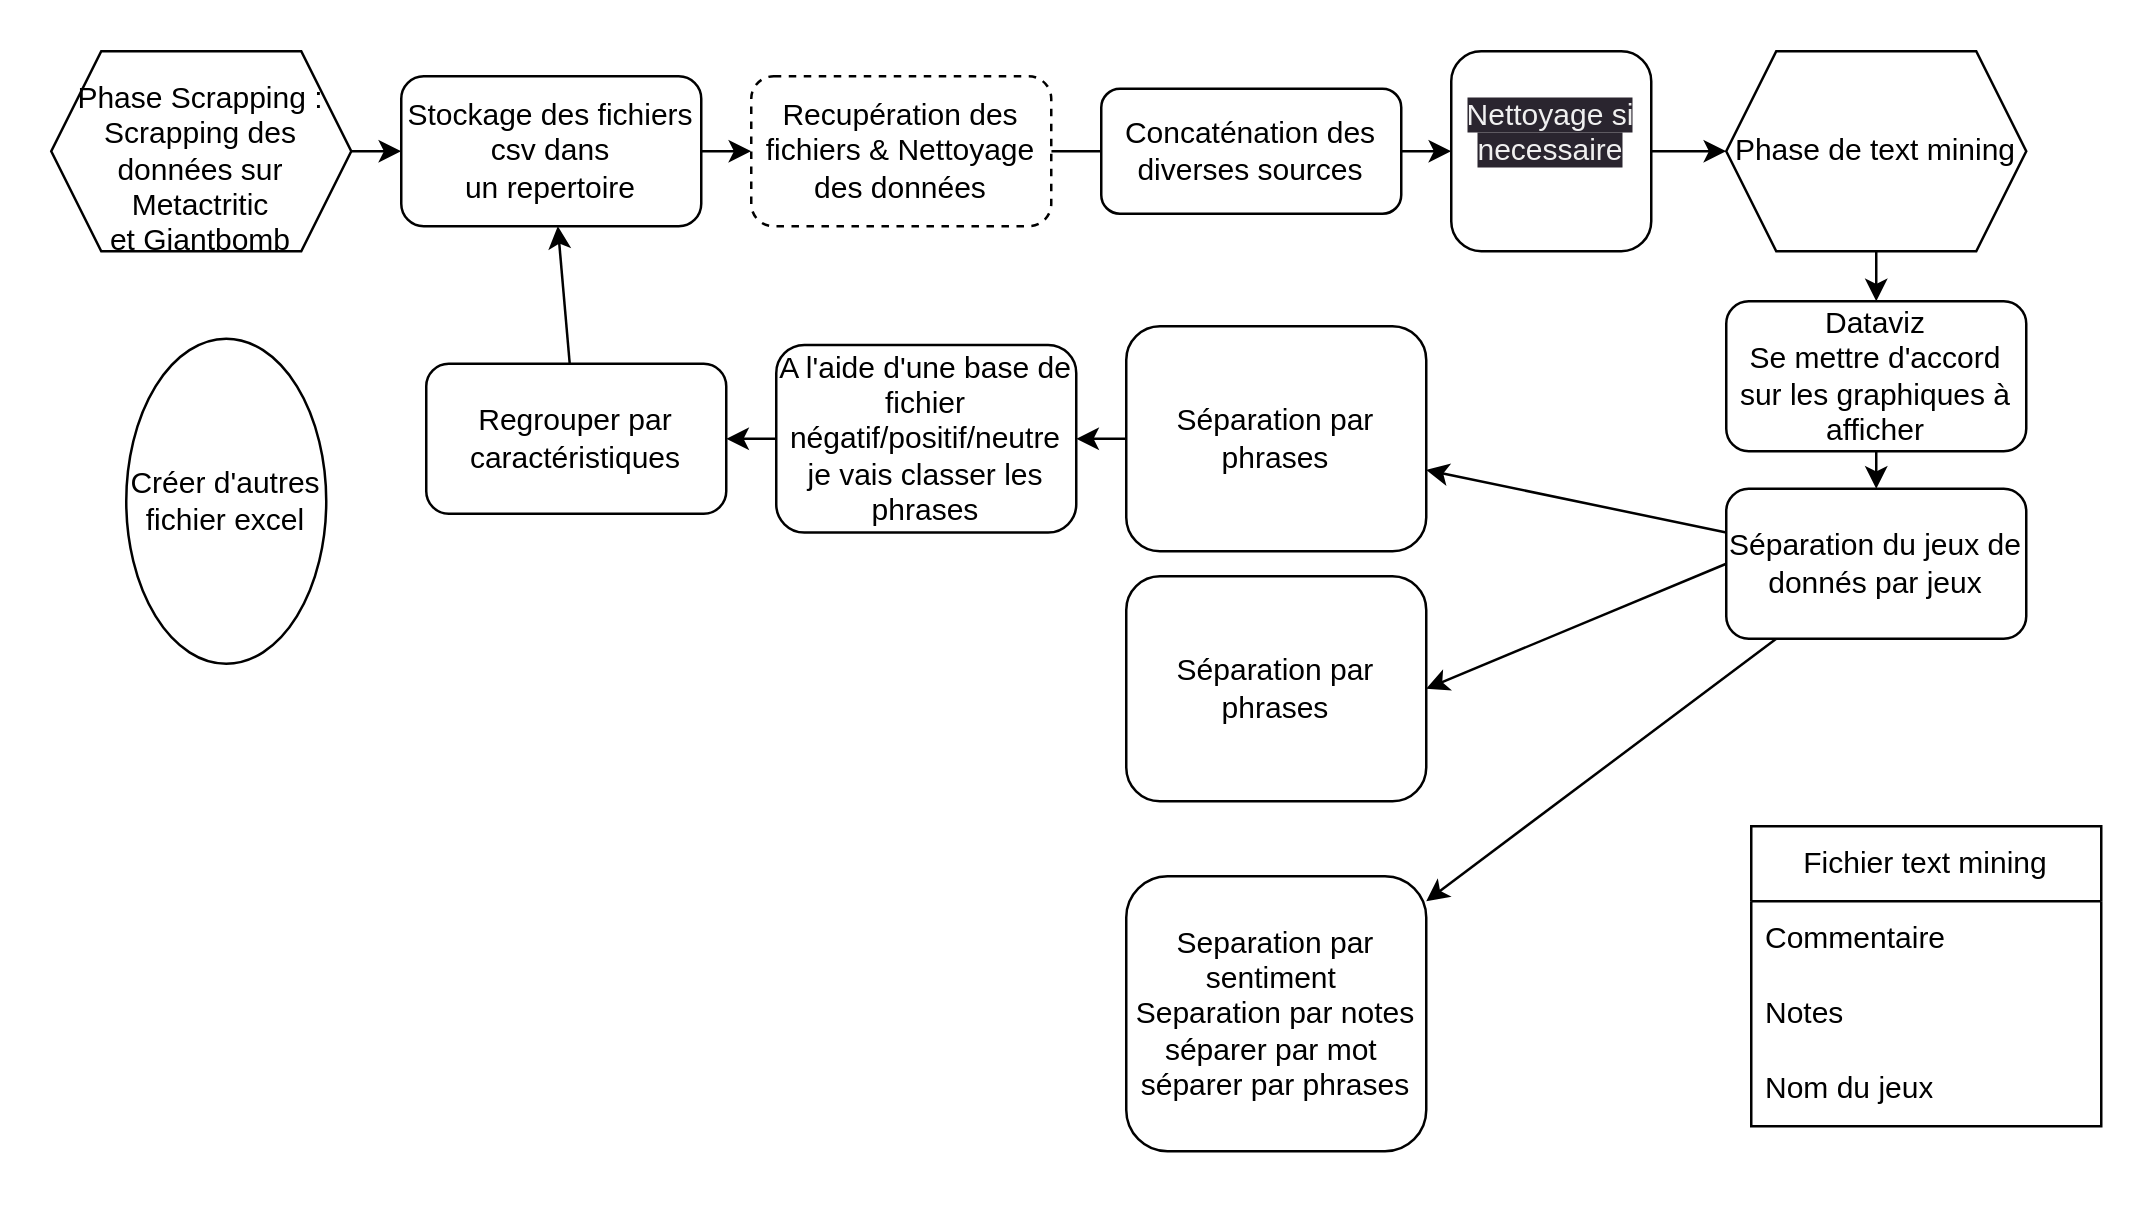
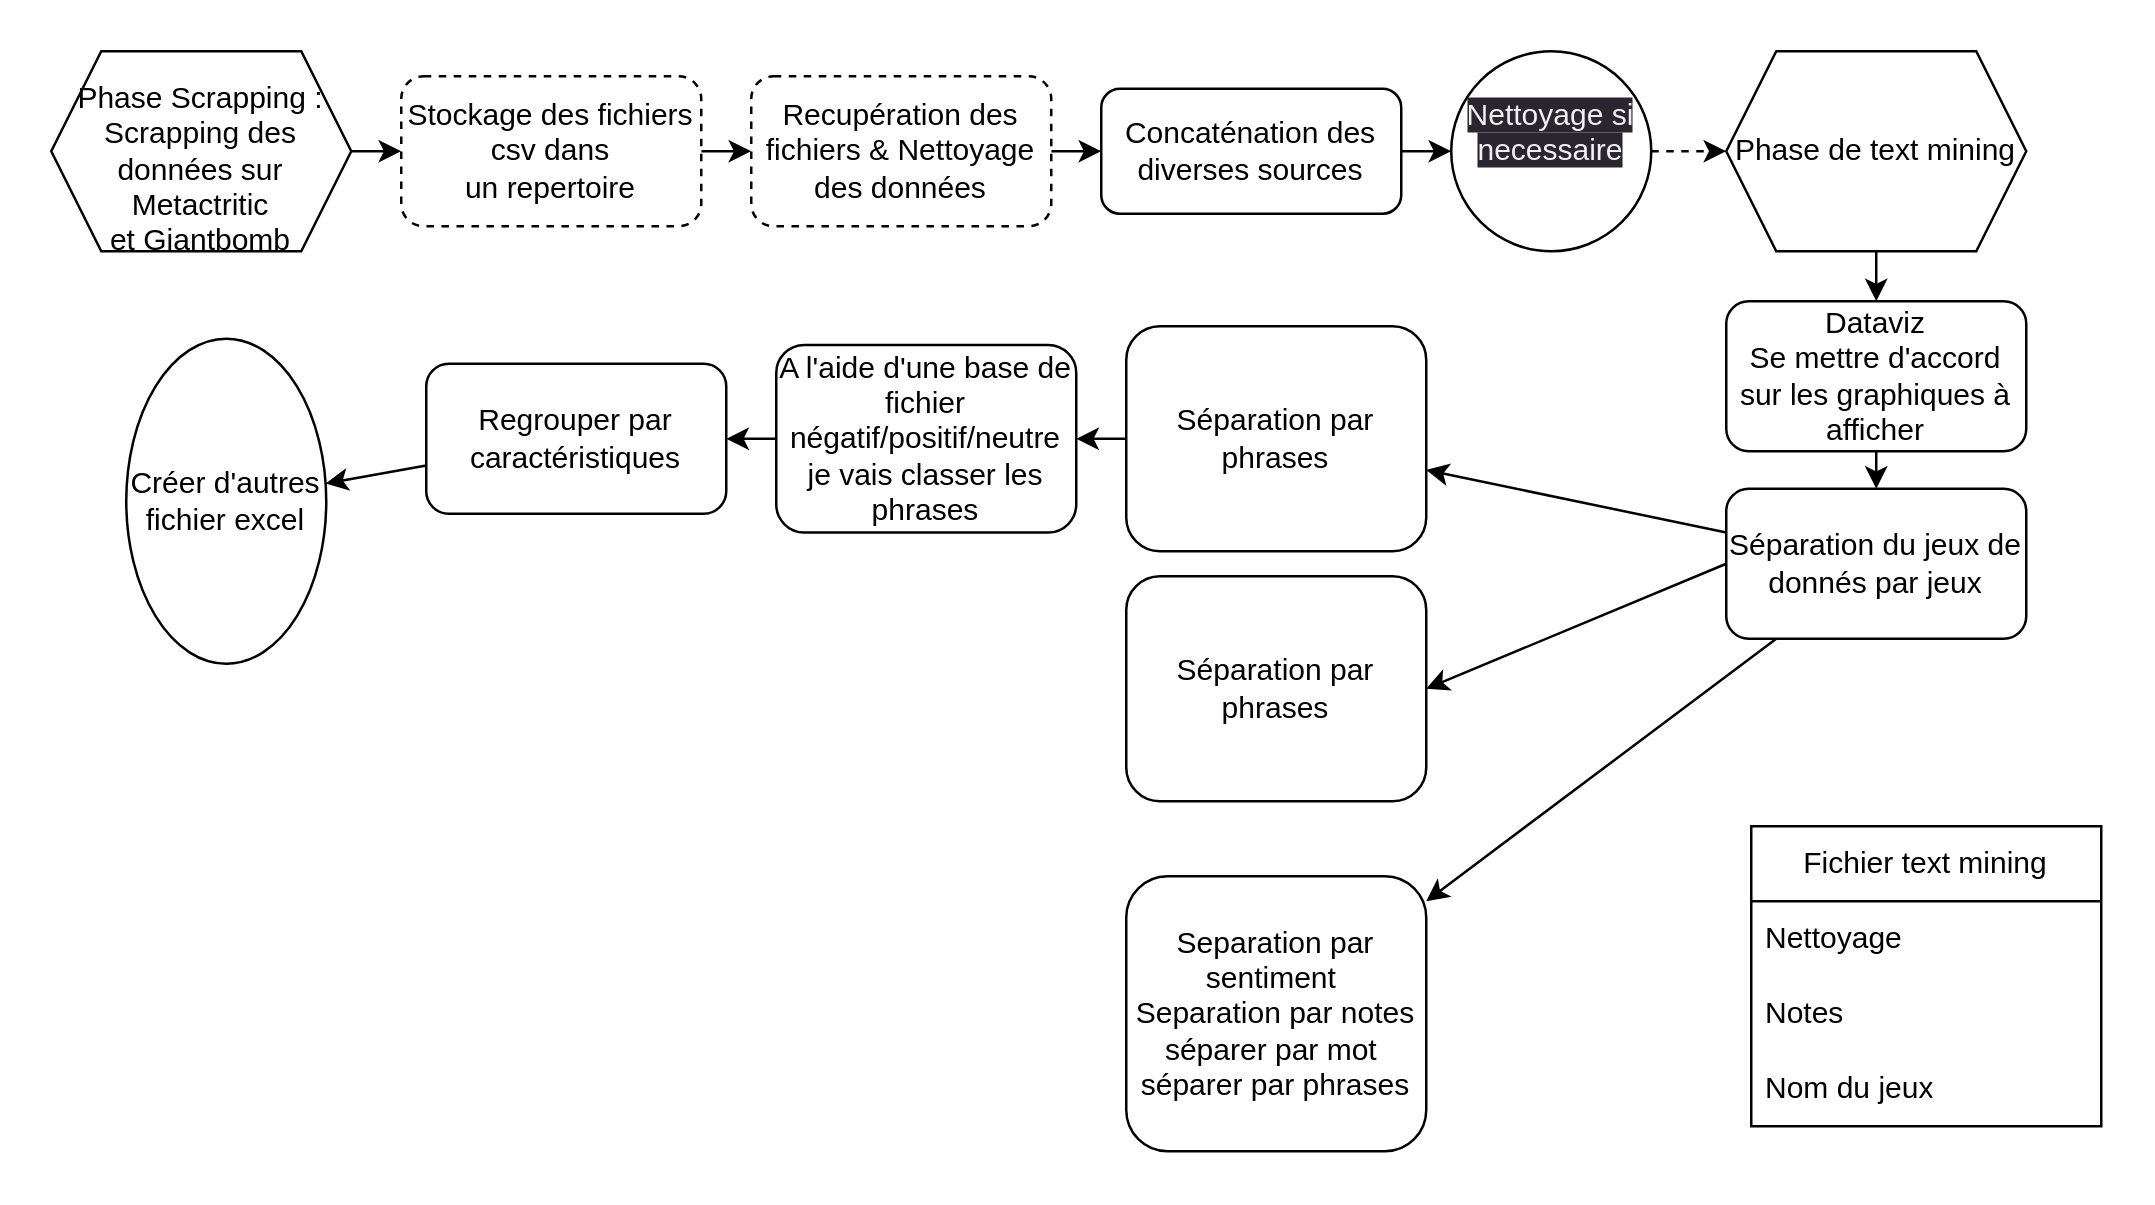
node "Stockage des fichiers csv dans un repertoire": style solid -> dashed
edge "Recupération des fichiers & Nettoyage des données" -- "Concaténation des diverses sources": arrowhead none -> classic
node "Nettoyage si necessaire": shape rounded rectangle -> ellipse
edge "Nettoyage si necessaire" -> "Phase de text mining": style solid -> dashed
edge "Regrouper par caractéristiques" -> "Stockage des fichiers csv dans un repertoire": now "Regrouper par caractéristiques" -> "Créer d'autres fichier excel"
node "Commentaire": label "Commentaire" -> "Nettoyage"
